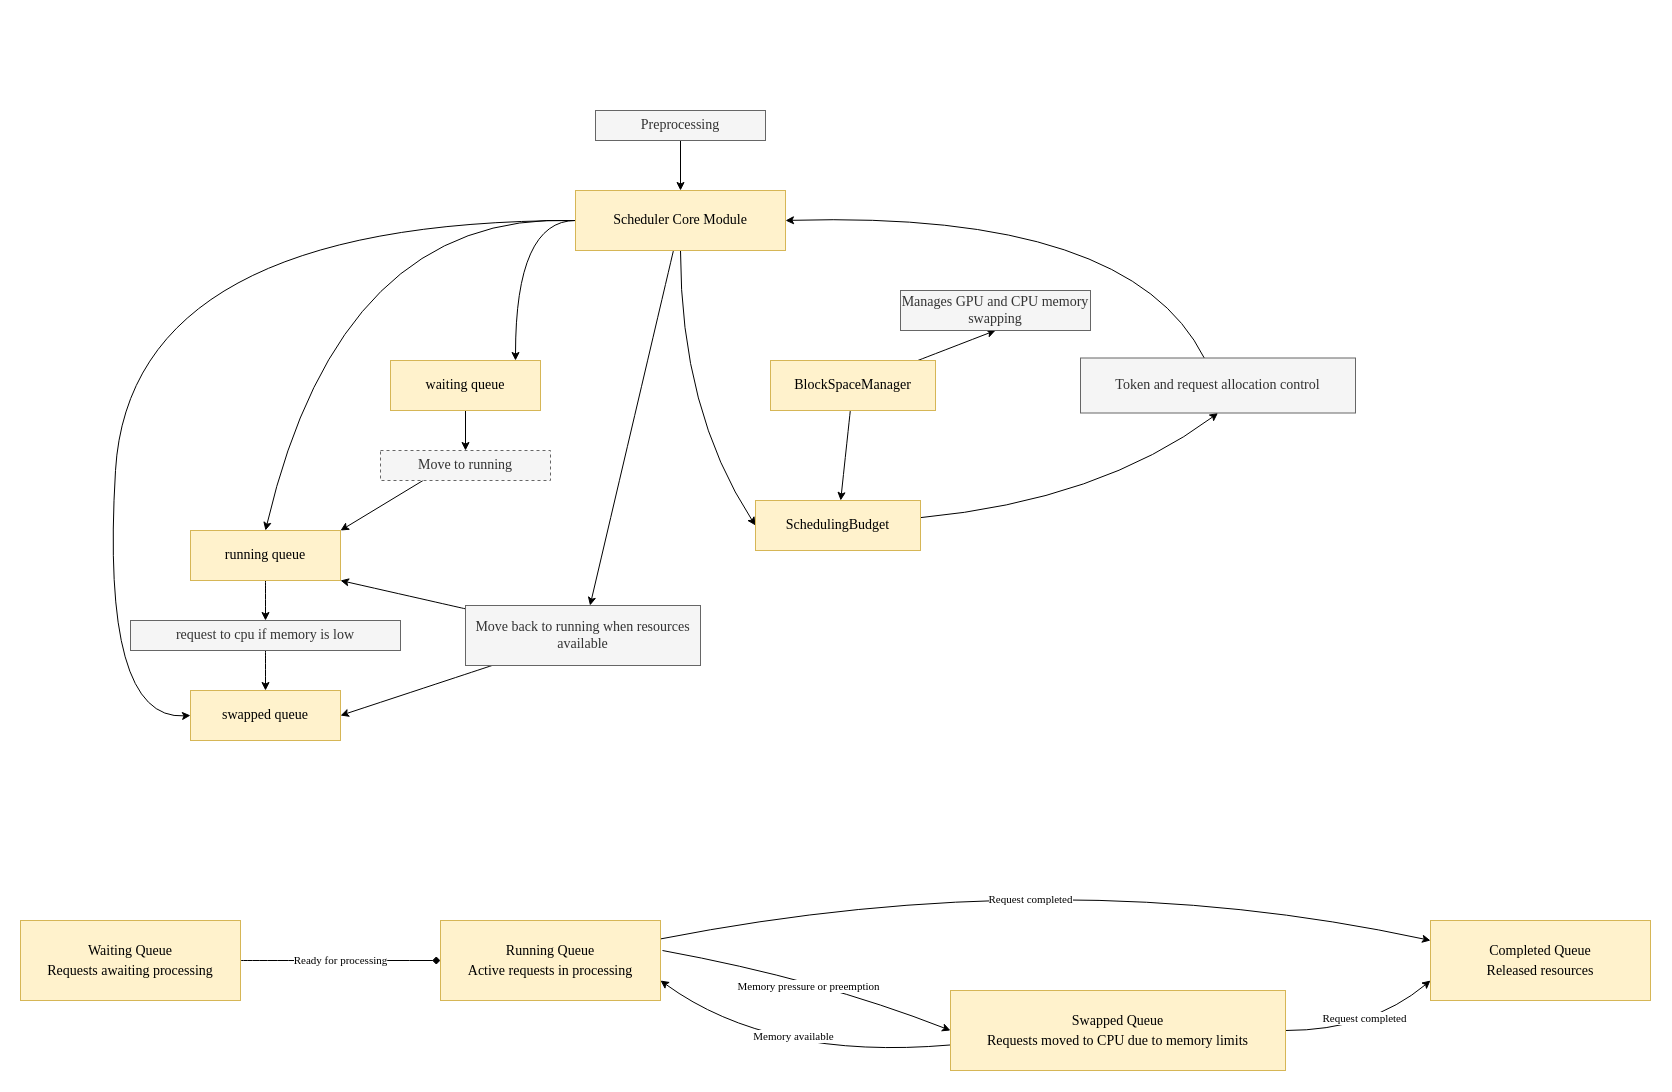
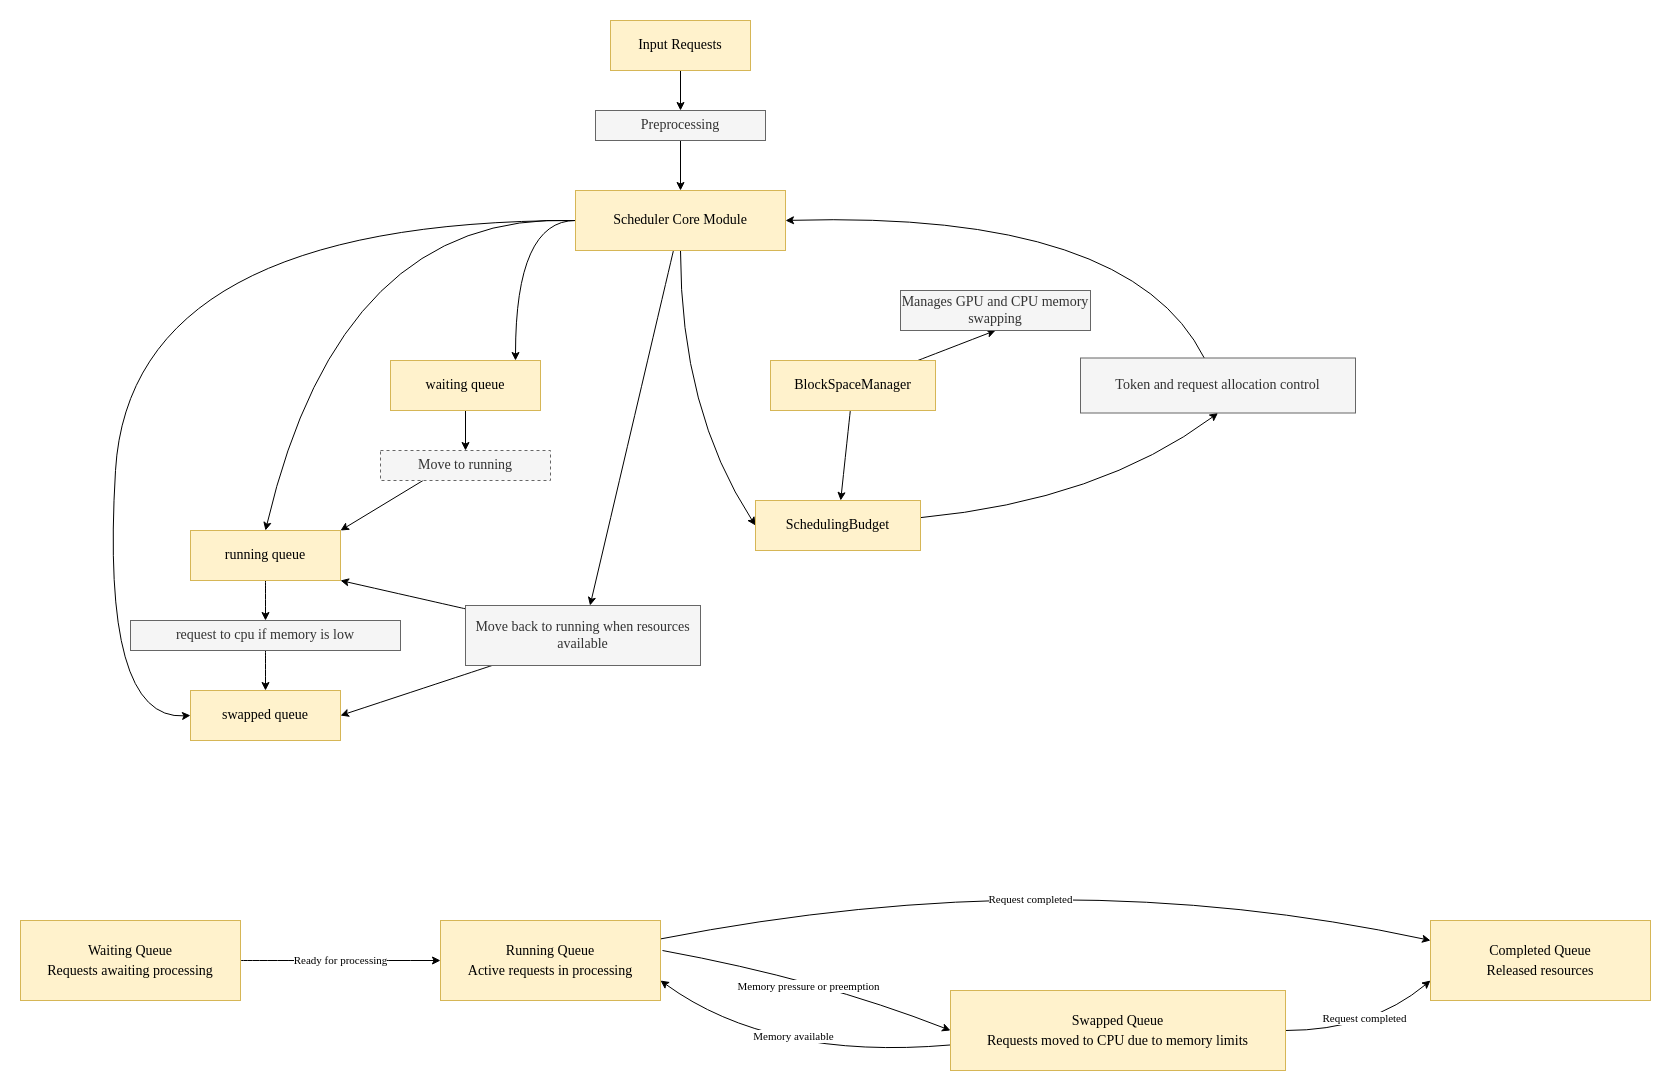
node "Input Requests": added
edge "Input Requests" -> "Preprocessing": added
edge "Waiting Queue Requests awaiting processing" -> "Running Queue Active requests in processing": arrowhead diamond -> classic
